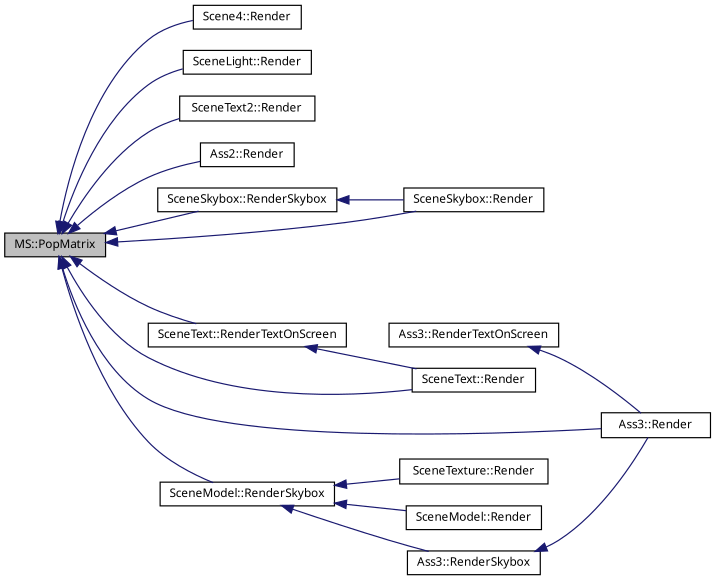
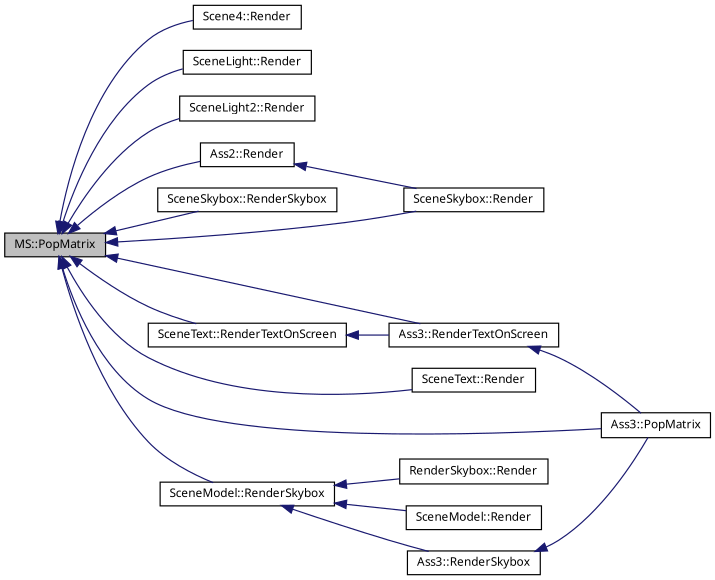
node "SceneText2::Render": label "SceneText2::Render" -> "SceneLight2::Render"
edge "SceneSkybox::Render" -> "SceneSkybox::RenderSkybox": now "SceneSkybox::Render" -> "Ass2::Render"
edge "Ass3::RenderTextOnScreen" -> "MS::PopMatrix": added
edge "SceneText::Render" -> "SceneText::RenderTextOnScreen": now "Ass3::RenderTextOnScreen" -> "SceneText::RenderTextOnScreen"
node "Ass3::Render": label "Ass3::Render" -> "Ass3::PopMatrix"
node "SceneTexture::Render": label "SceneTexture::Render" -> "RenderSkybox::Render"
